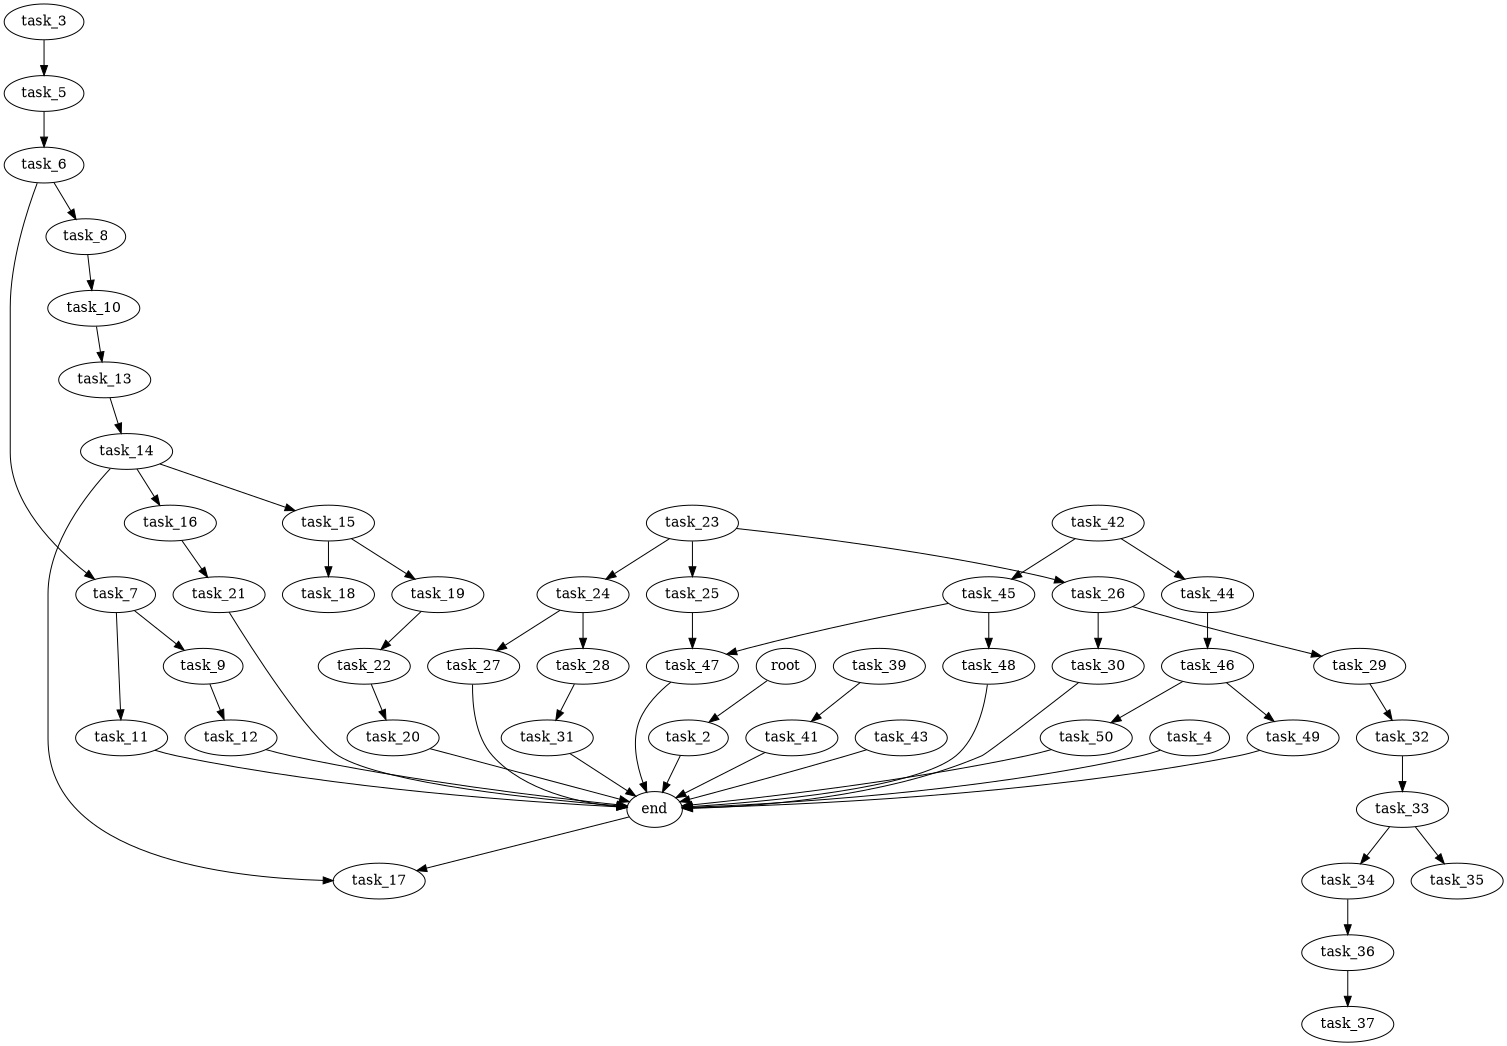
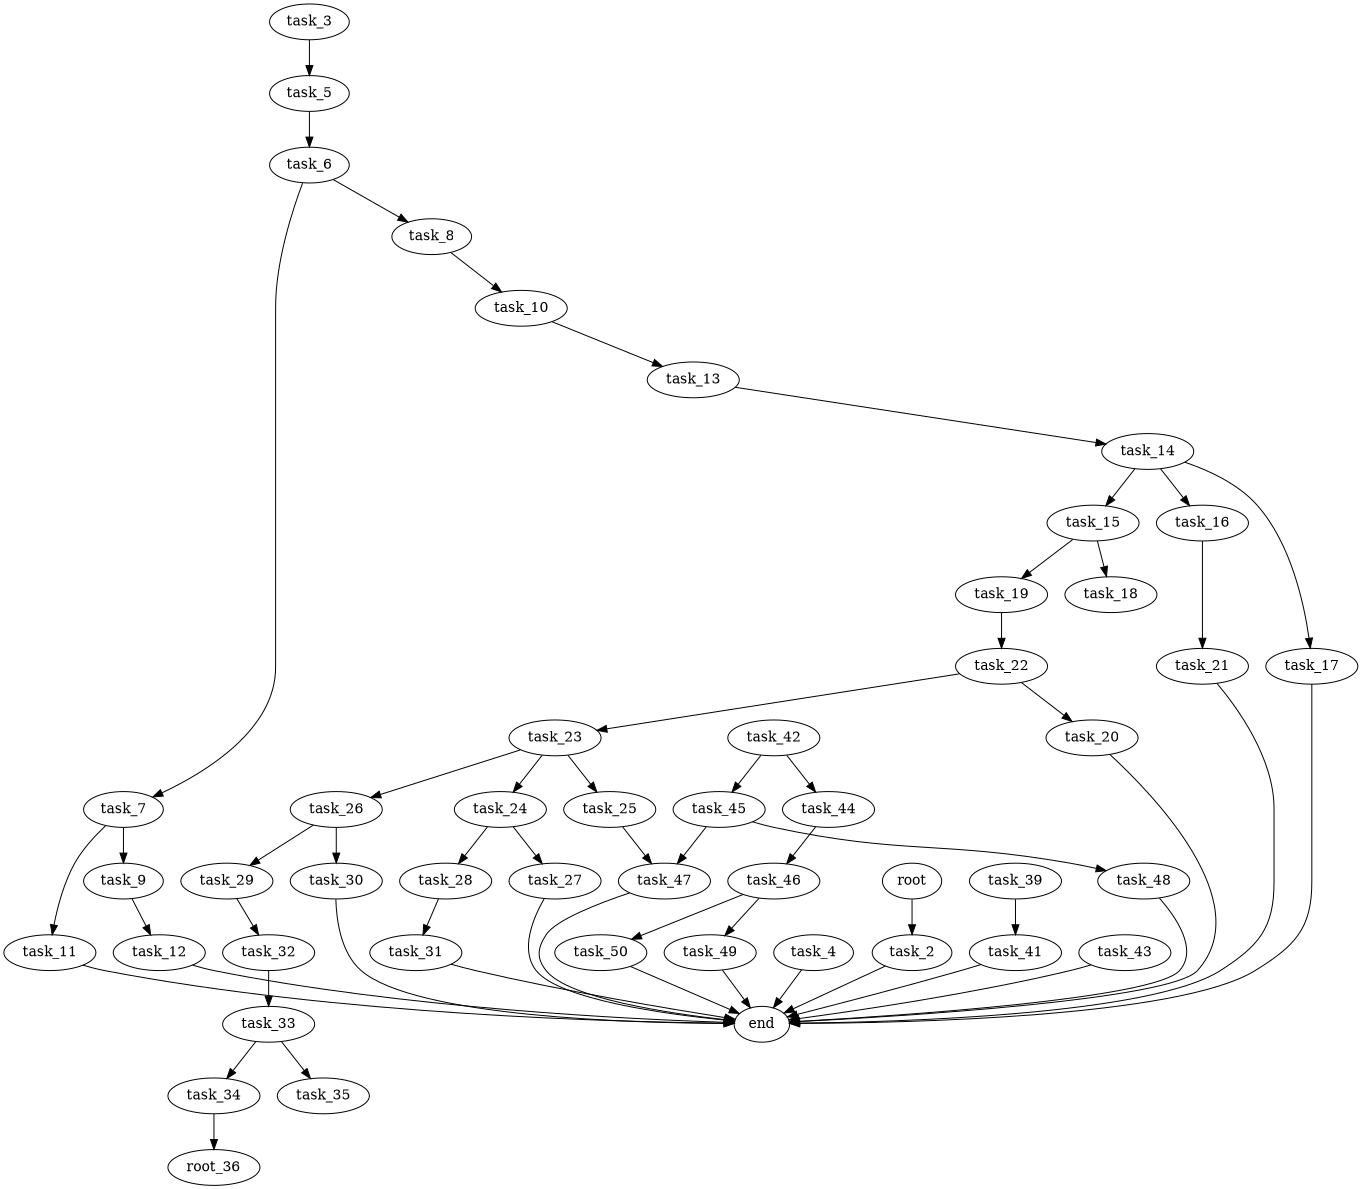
edge "task_22" -> "task_23": added
edge "end" -> "task_17": reversed
node "task_36": label "task_36" -> "root_36"
node "task_37": removed
